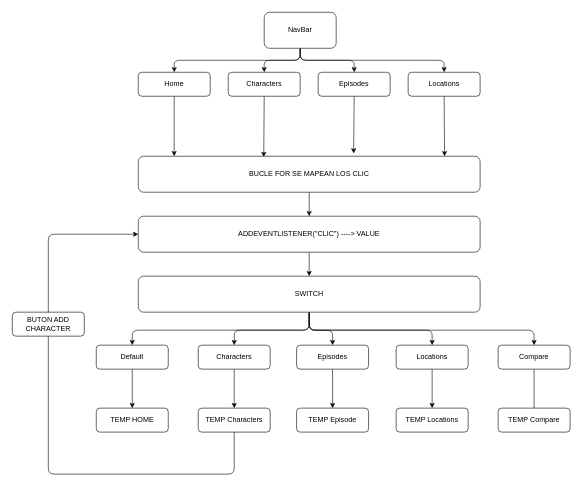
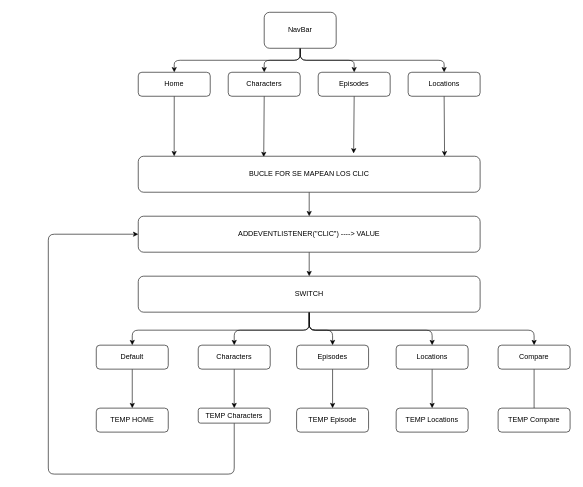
node "BUTON ADD CHARACTER": removed
node "TEMP Characters": size 72x24 -> 72x15
